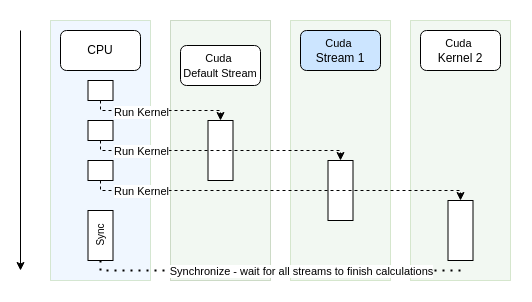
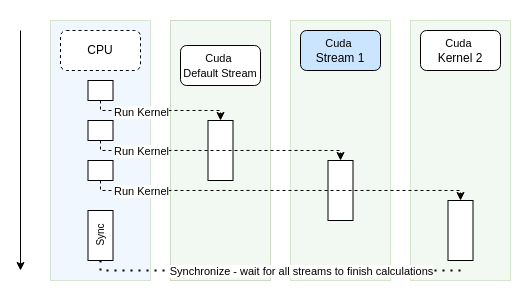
node "CPU": style solid -> dashed
